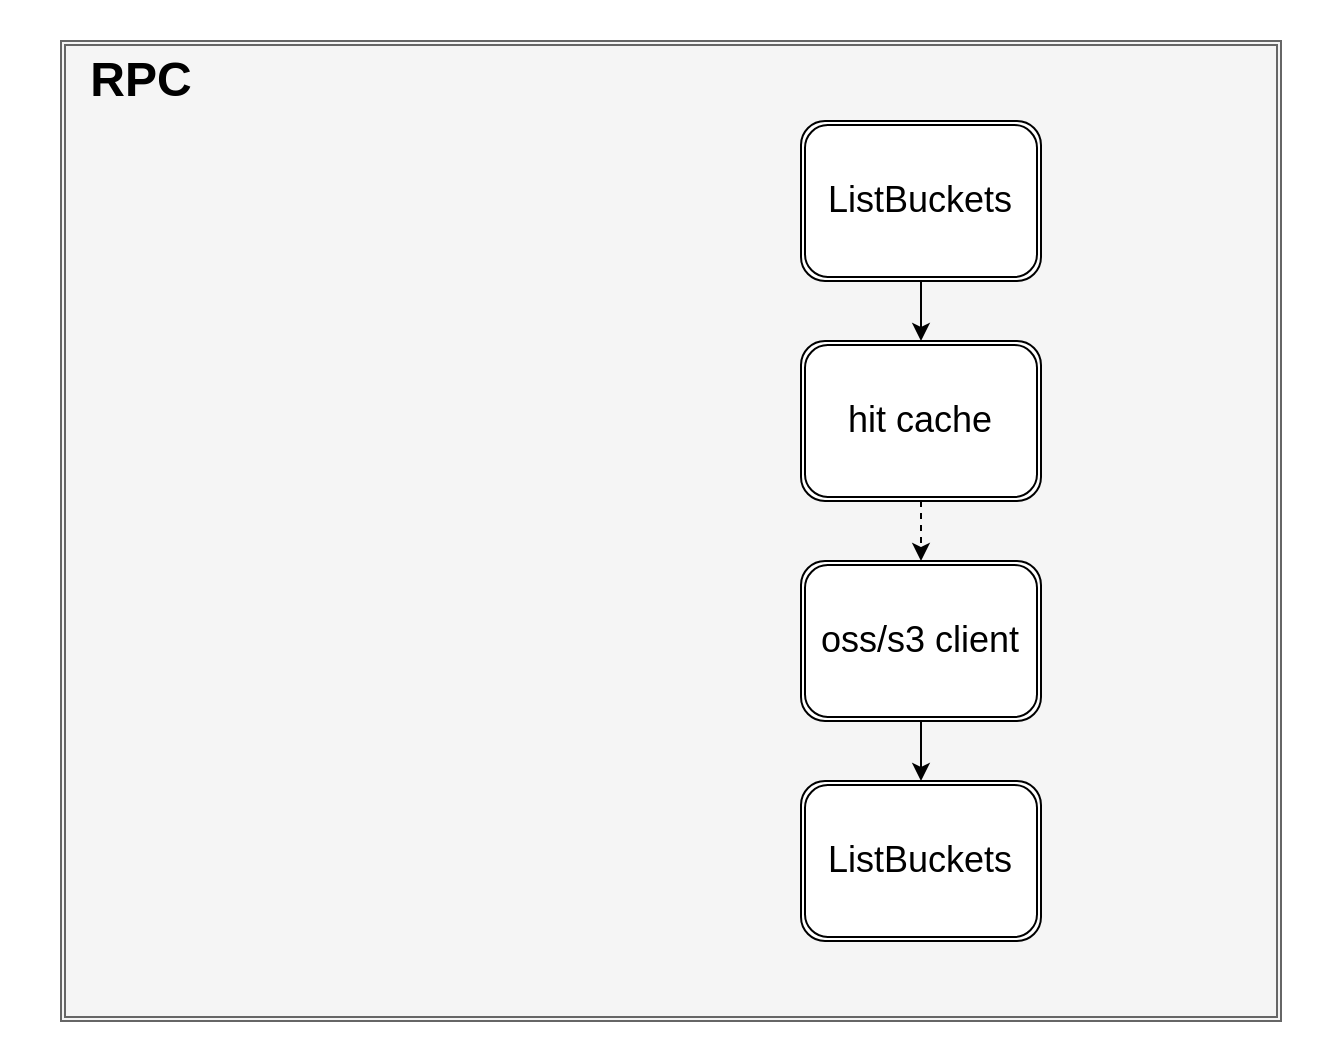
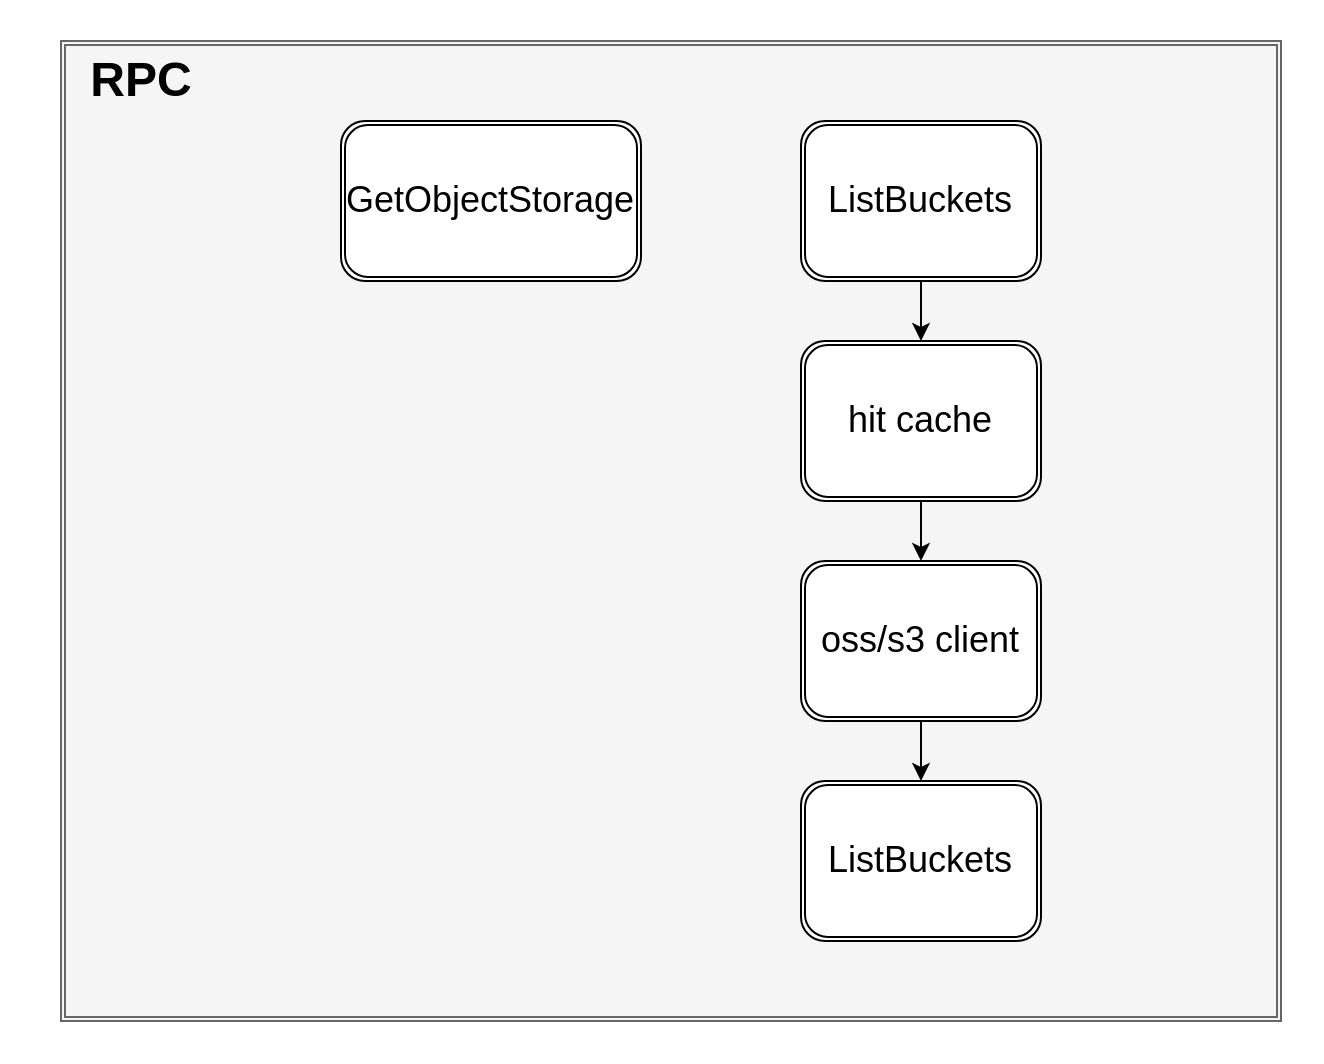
node "GetObjectStorage": added
edge "hit cache" -> "oss/s3 client": style dashed -> solid
